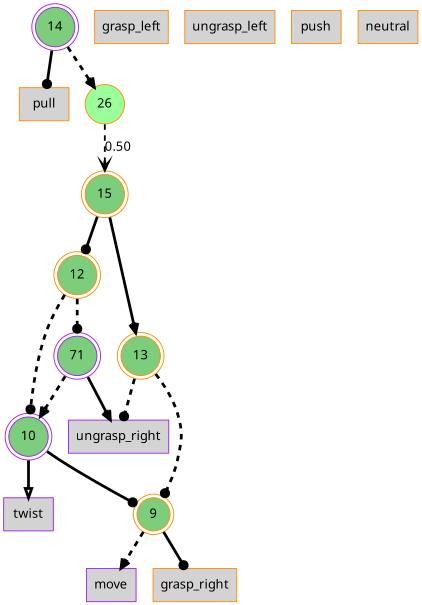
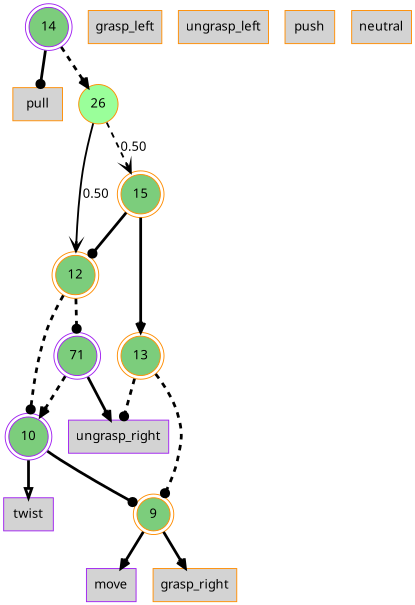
edge "26" -> "12": added, label "0.50"
edge "9" -> "move": style dashed -> bold
edge "9" -> "grasp_right": arrowhead dot -> vee
